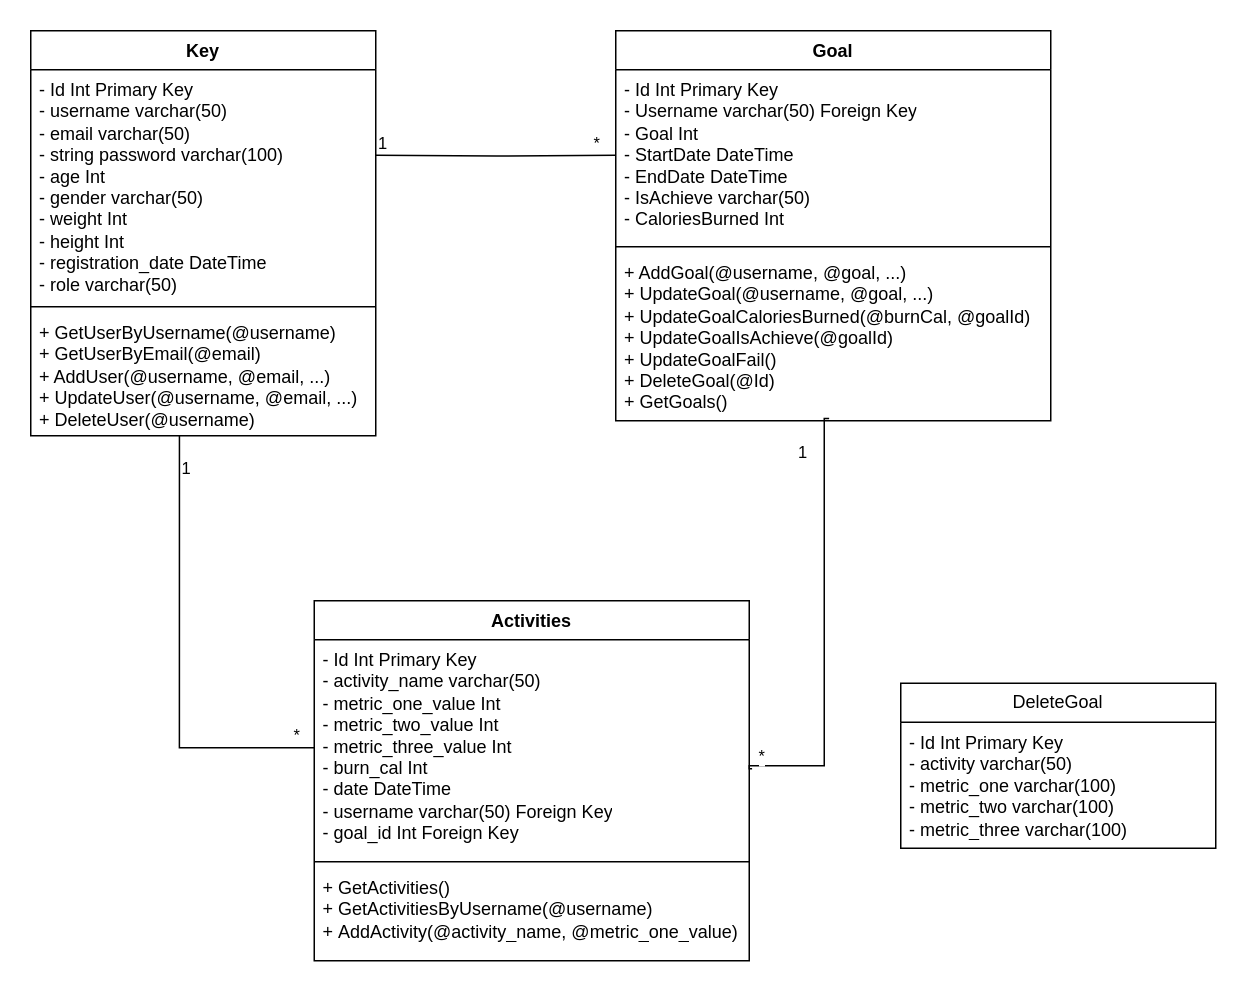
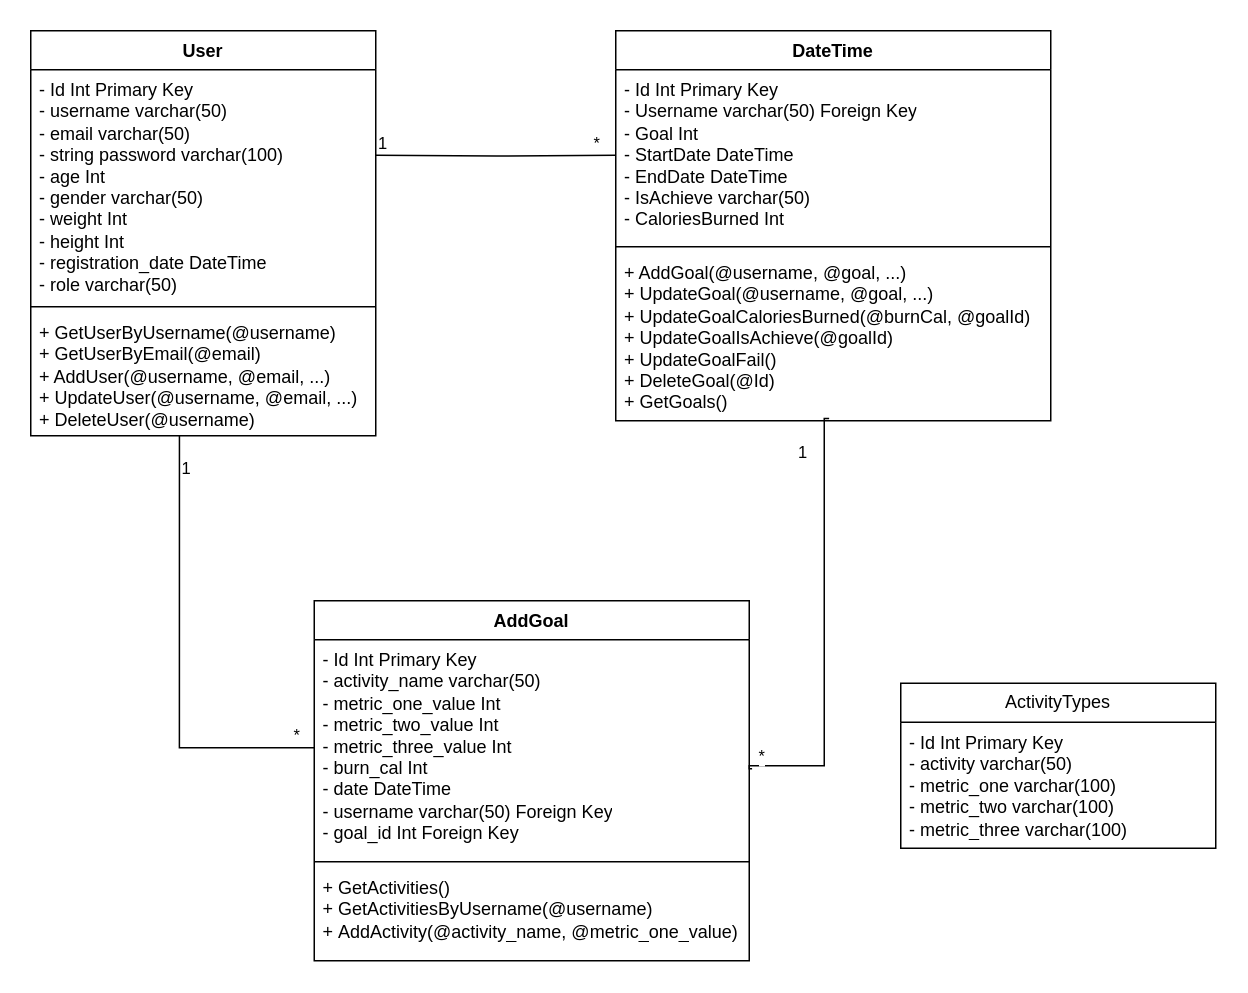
node "Key": label "Key" -> "User"
node "Goal": label "Goal" -> "DateTime"
node "Activities": label "Activities" -> "AddGoal"
node "DeleteGoal": label "DeleteGoal" -> "ActivityTypes"
